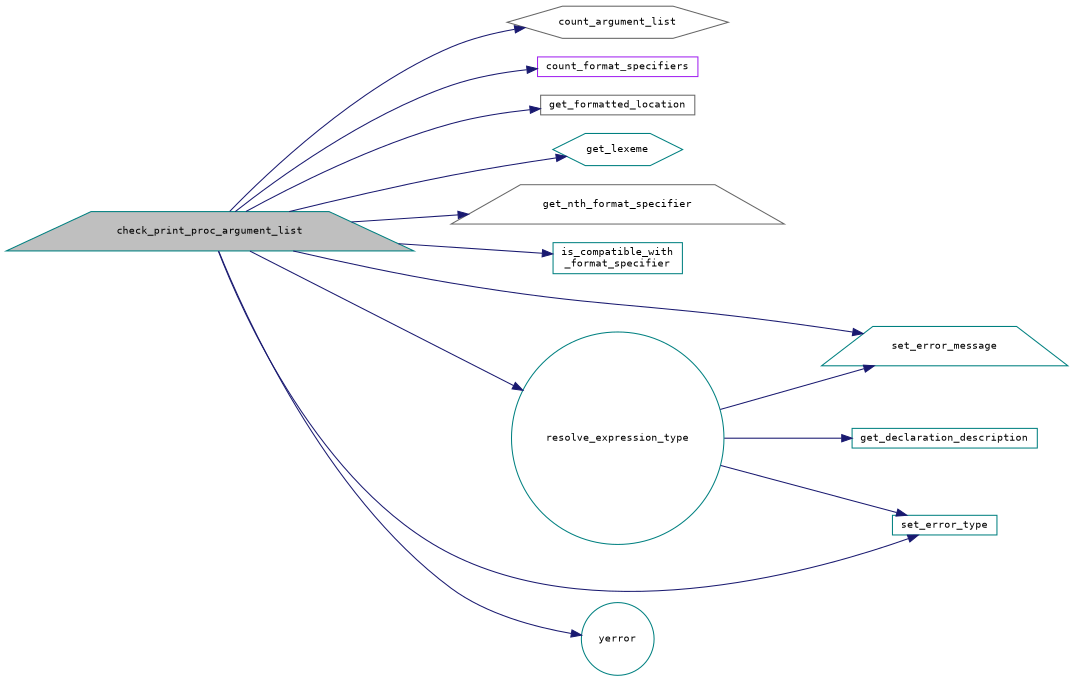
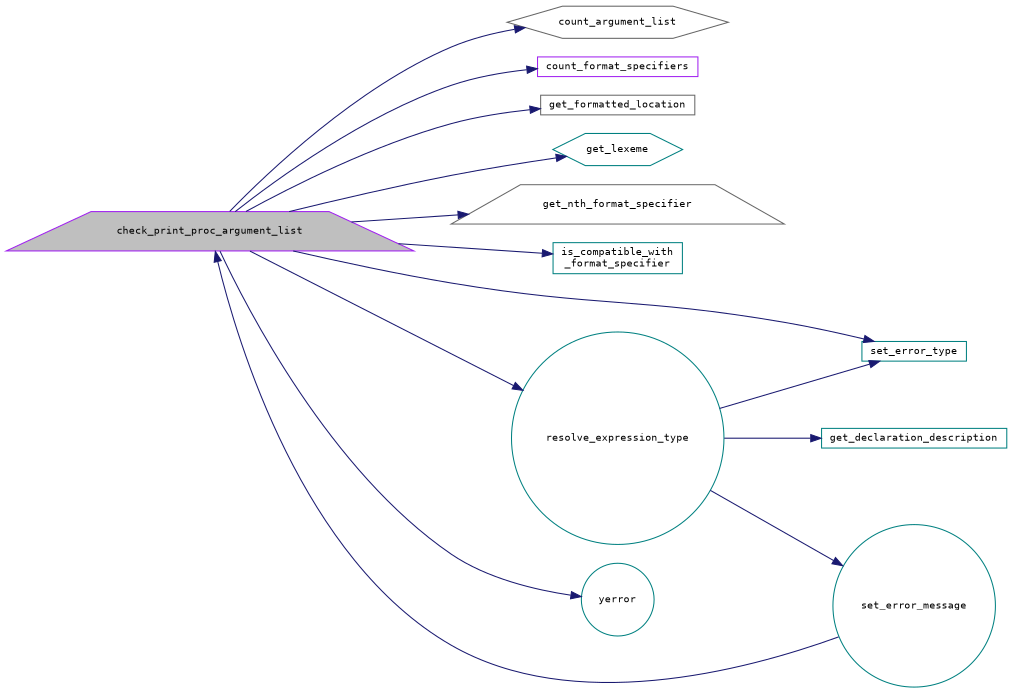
node "check_print_proc_argument_list": color teal -> purple
edge "check_print_proc_argument_list" -> "set_error_message": reversed
node "set_error_message": shape trapezium -> circle
